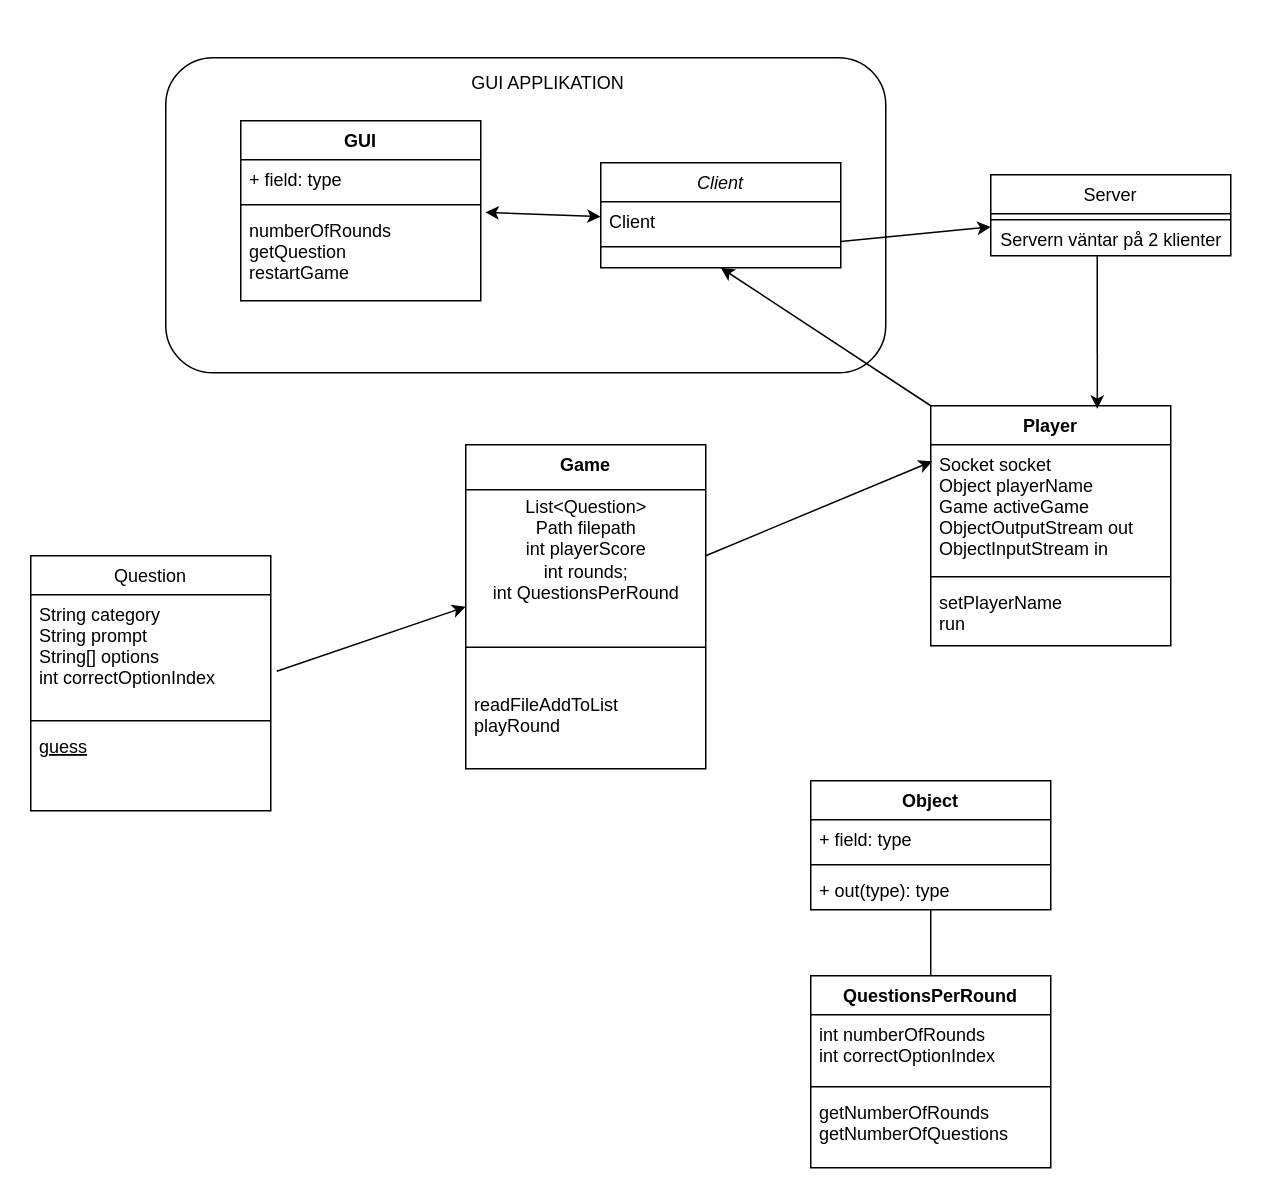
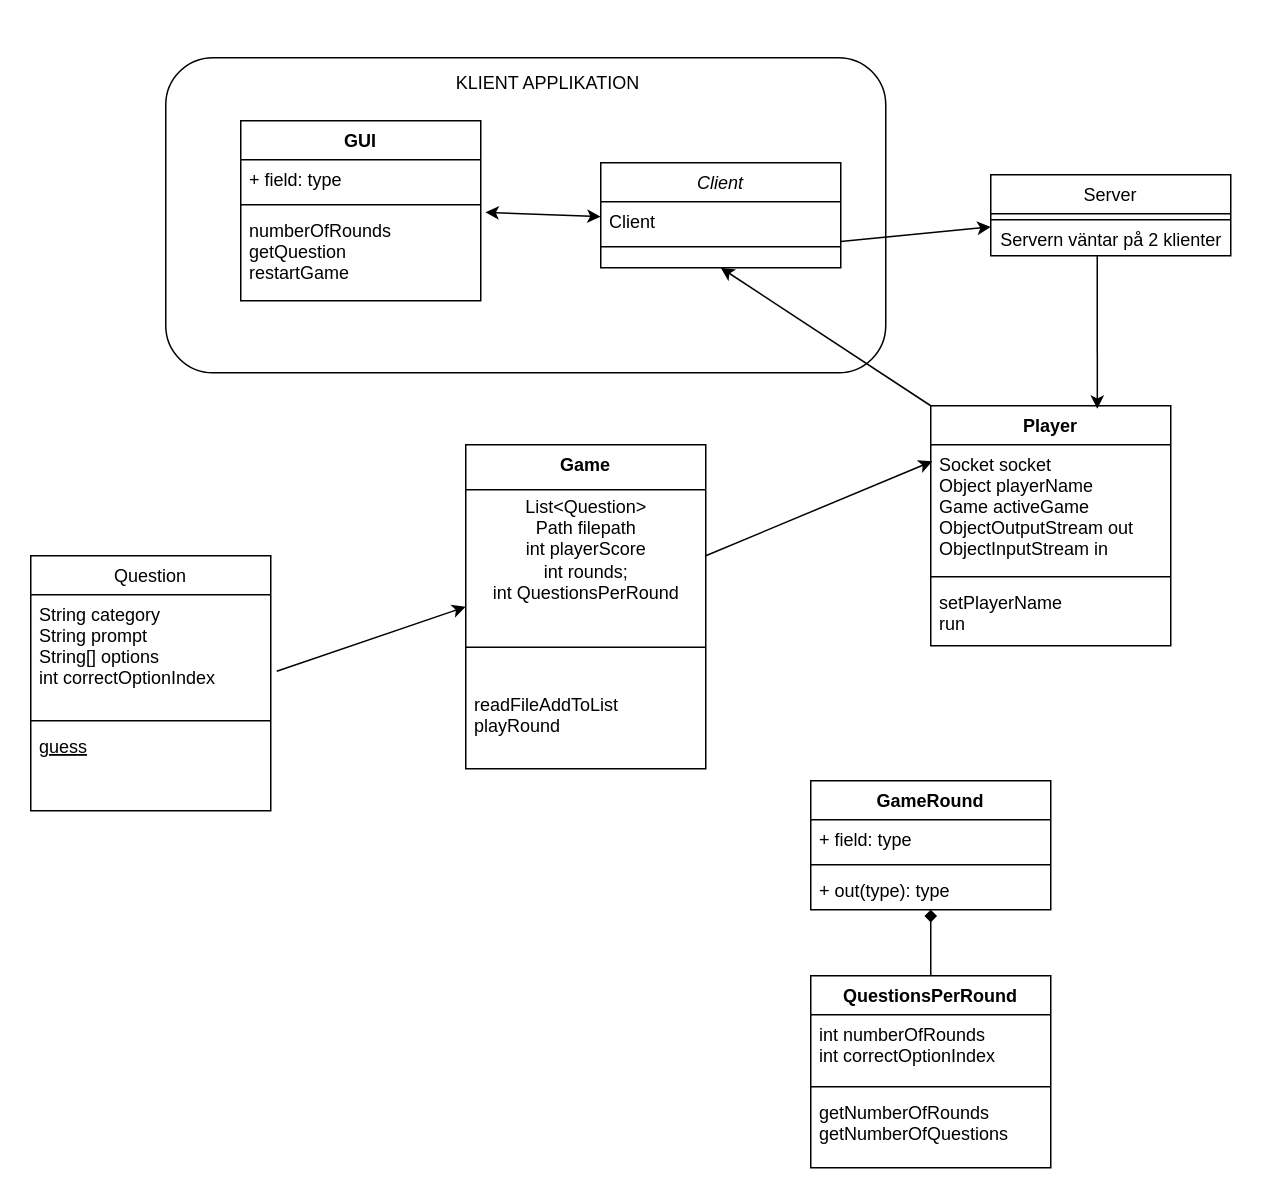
node "GUI APPLIKATION": label "GUI APPLIKATION" -> "KLIENT APPLIKATION"
node "Object": label "Object" -> "GameRound"
edge "+ out(type): type" -- "QuestionsPerRound": arrowhead none -> diamond
